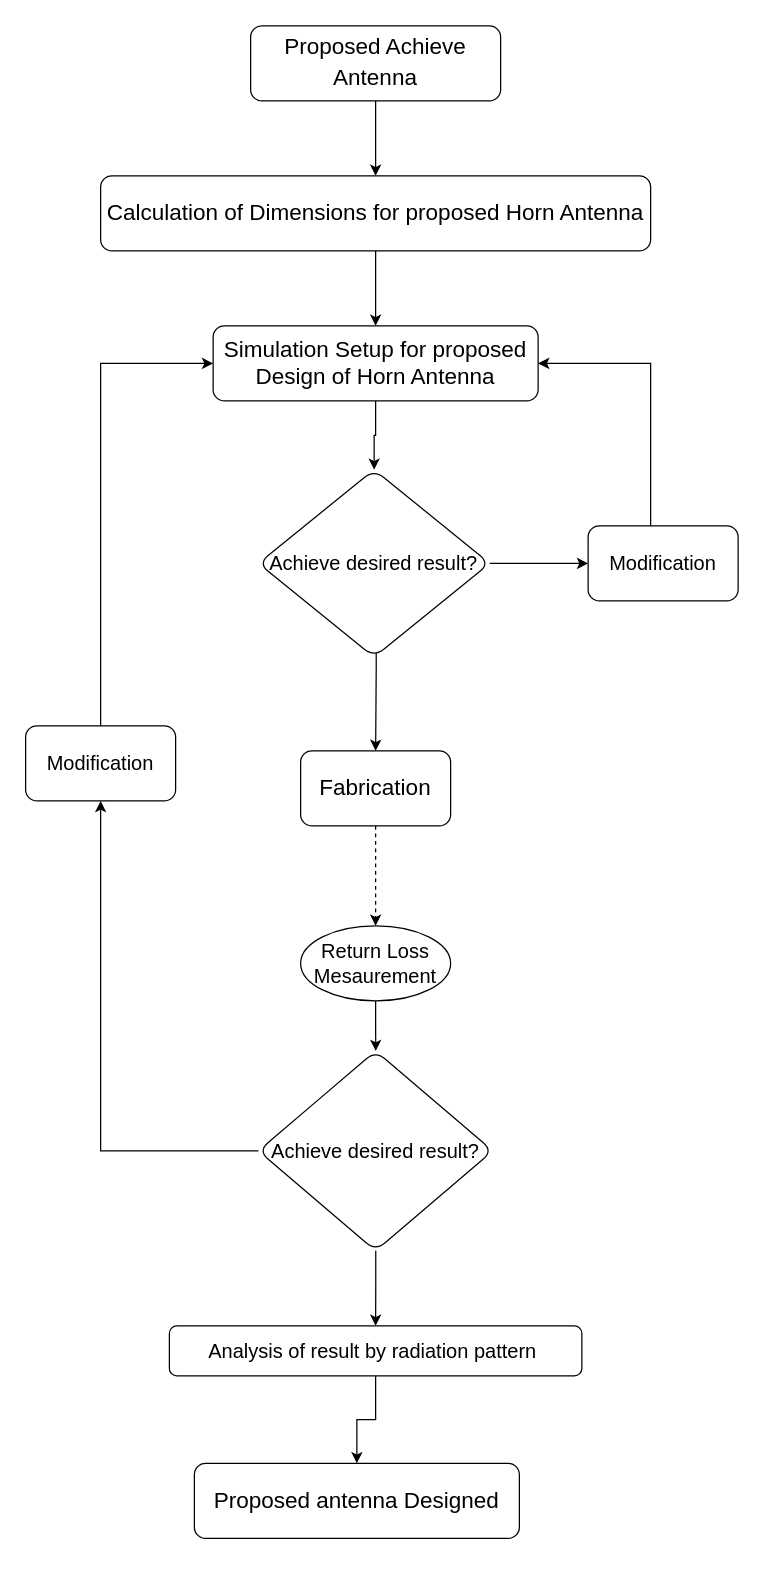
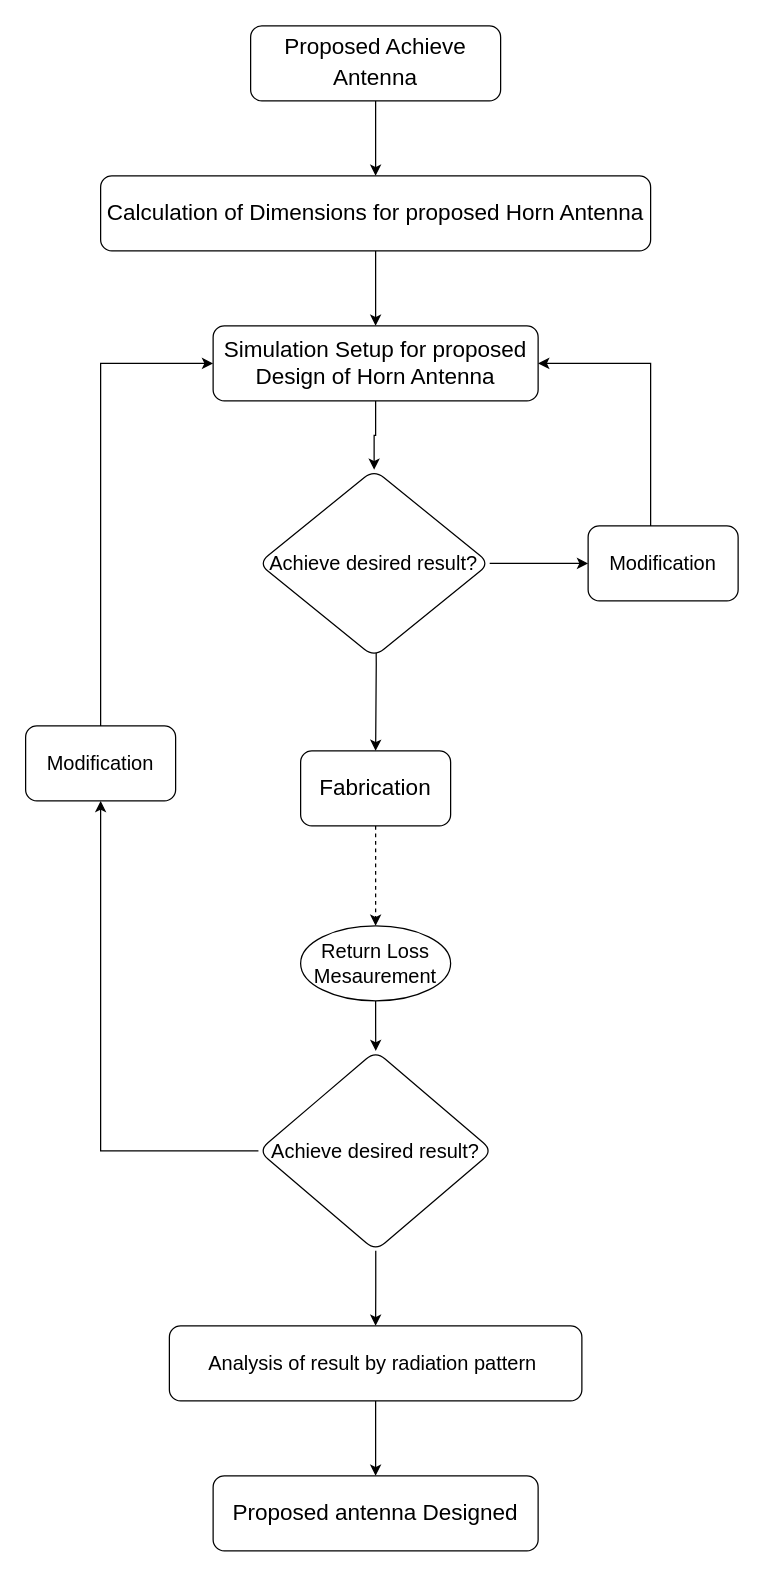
node "Analysis of result by radiation pattern": size 413x50 -> 413x75
node "Proposed antenna Designed": moved (357, 1501) -> (376, 1513)
